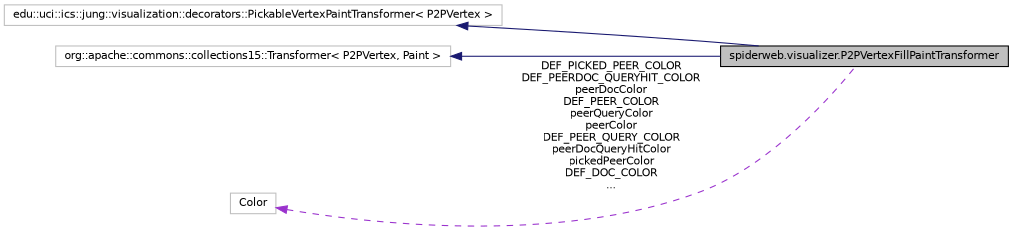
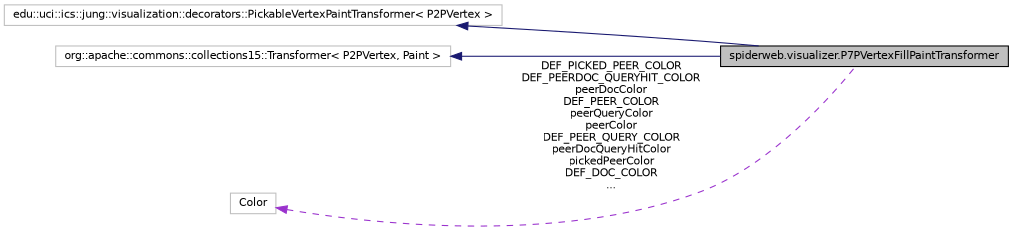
node "spiderweb.visualizer.P2PVertexFillPaintTransformer": label "spiderweb.visualizer.P2PVertexFillPaintTransformer" -> "spiderweb.visualizer.P7PVertexFillPaintTransformer"
